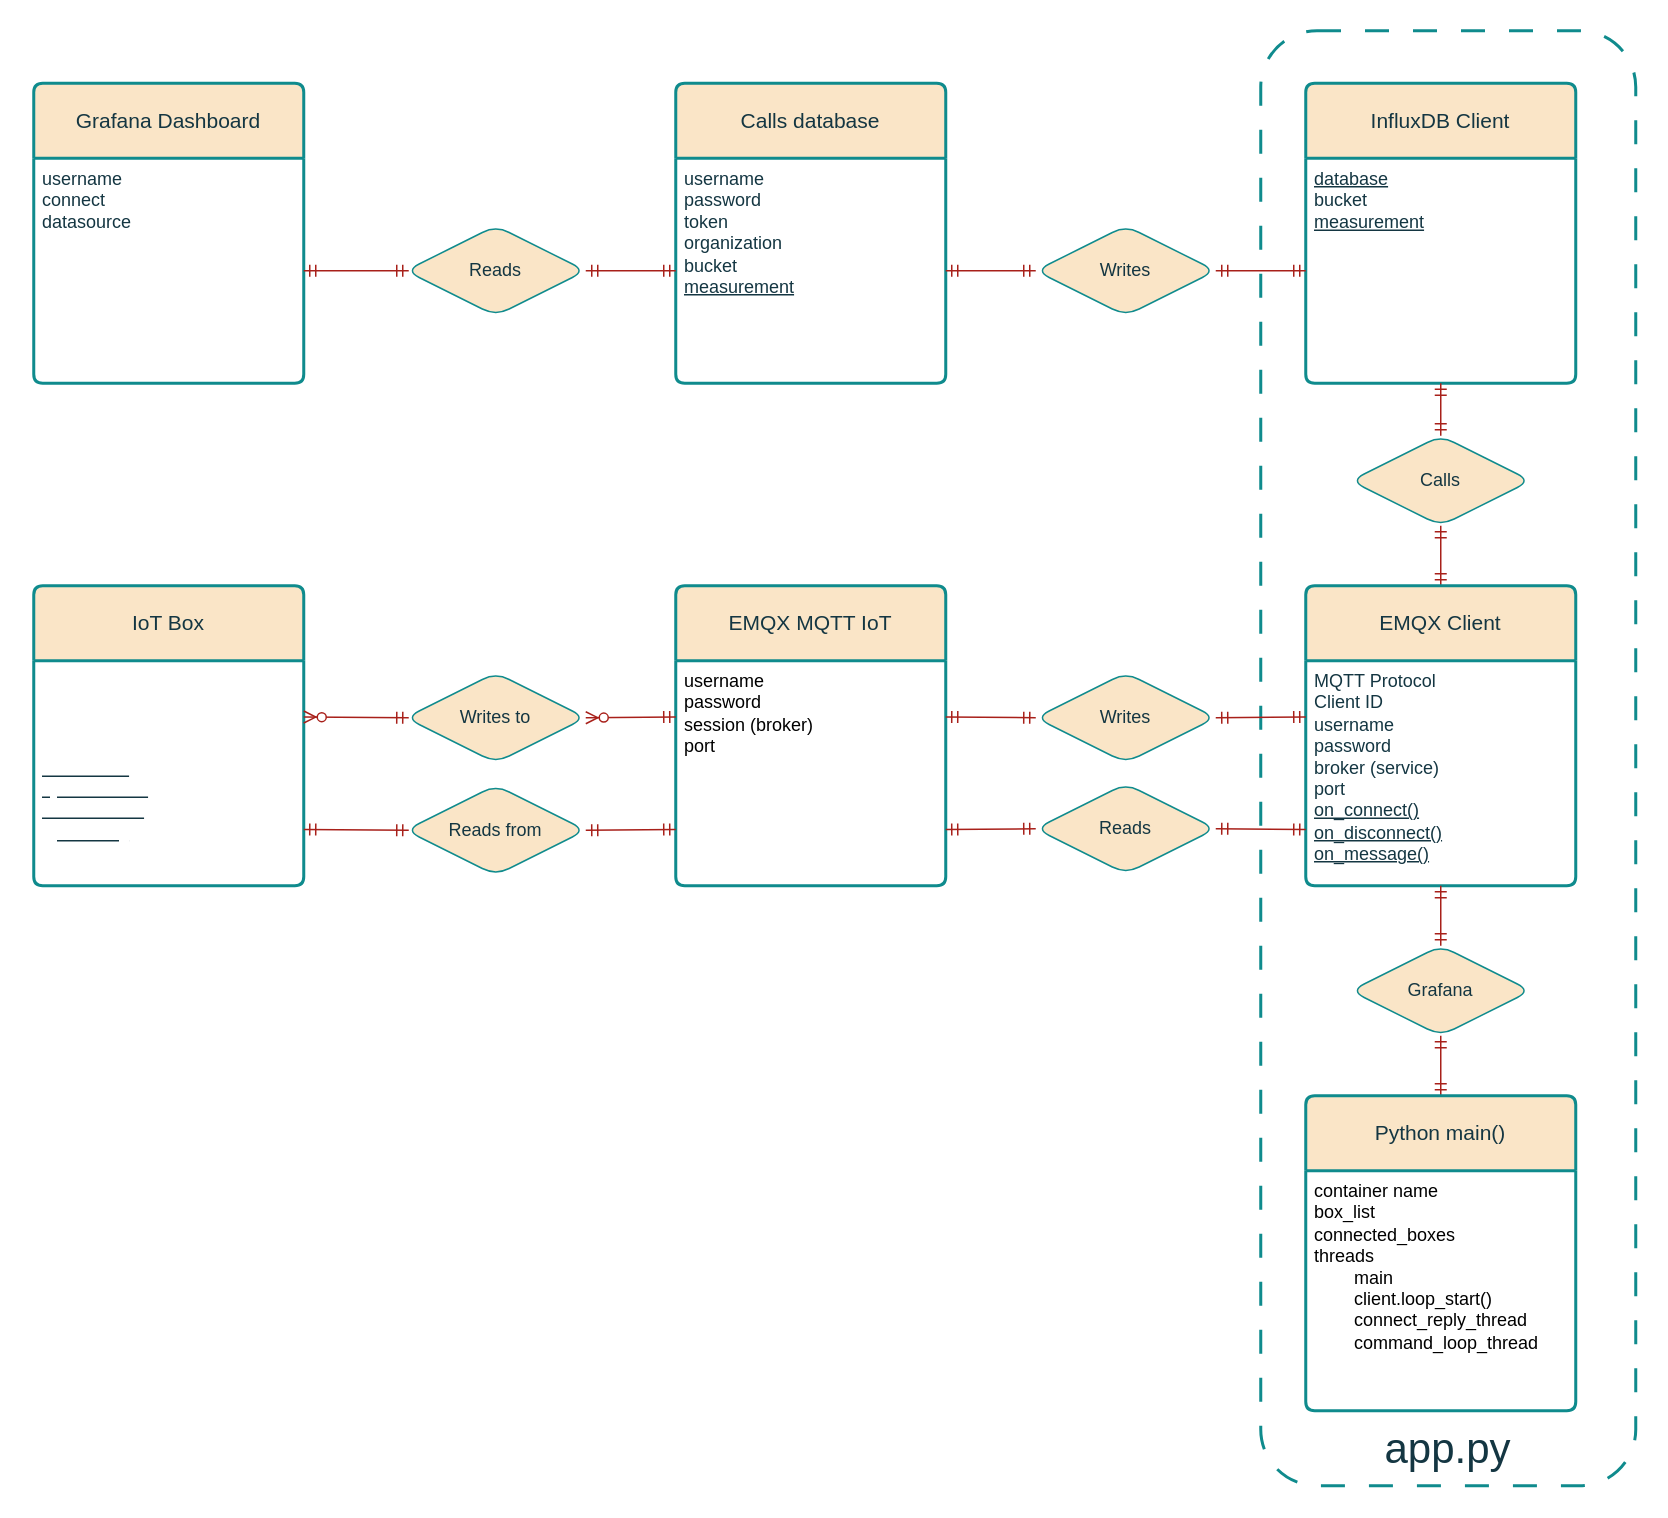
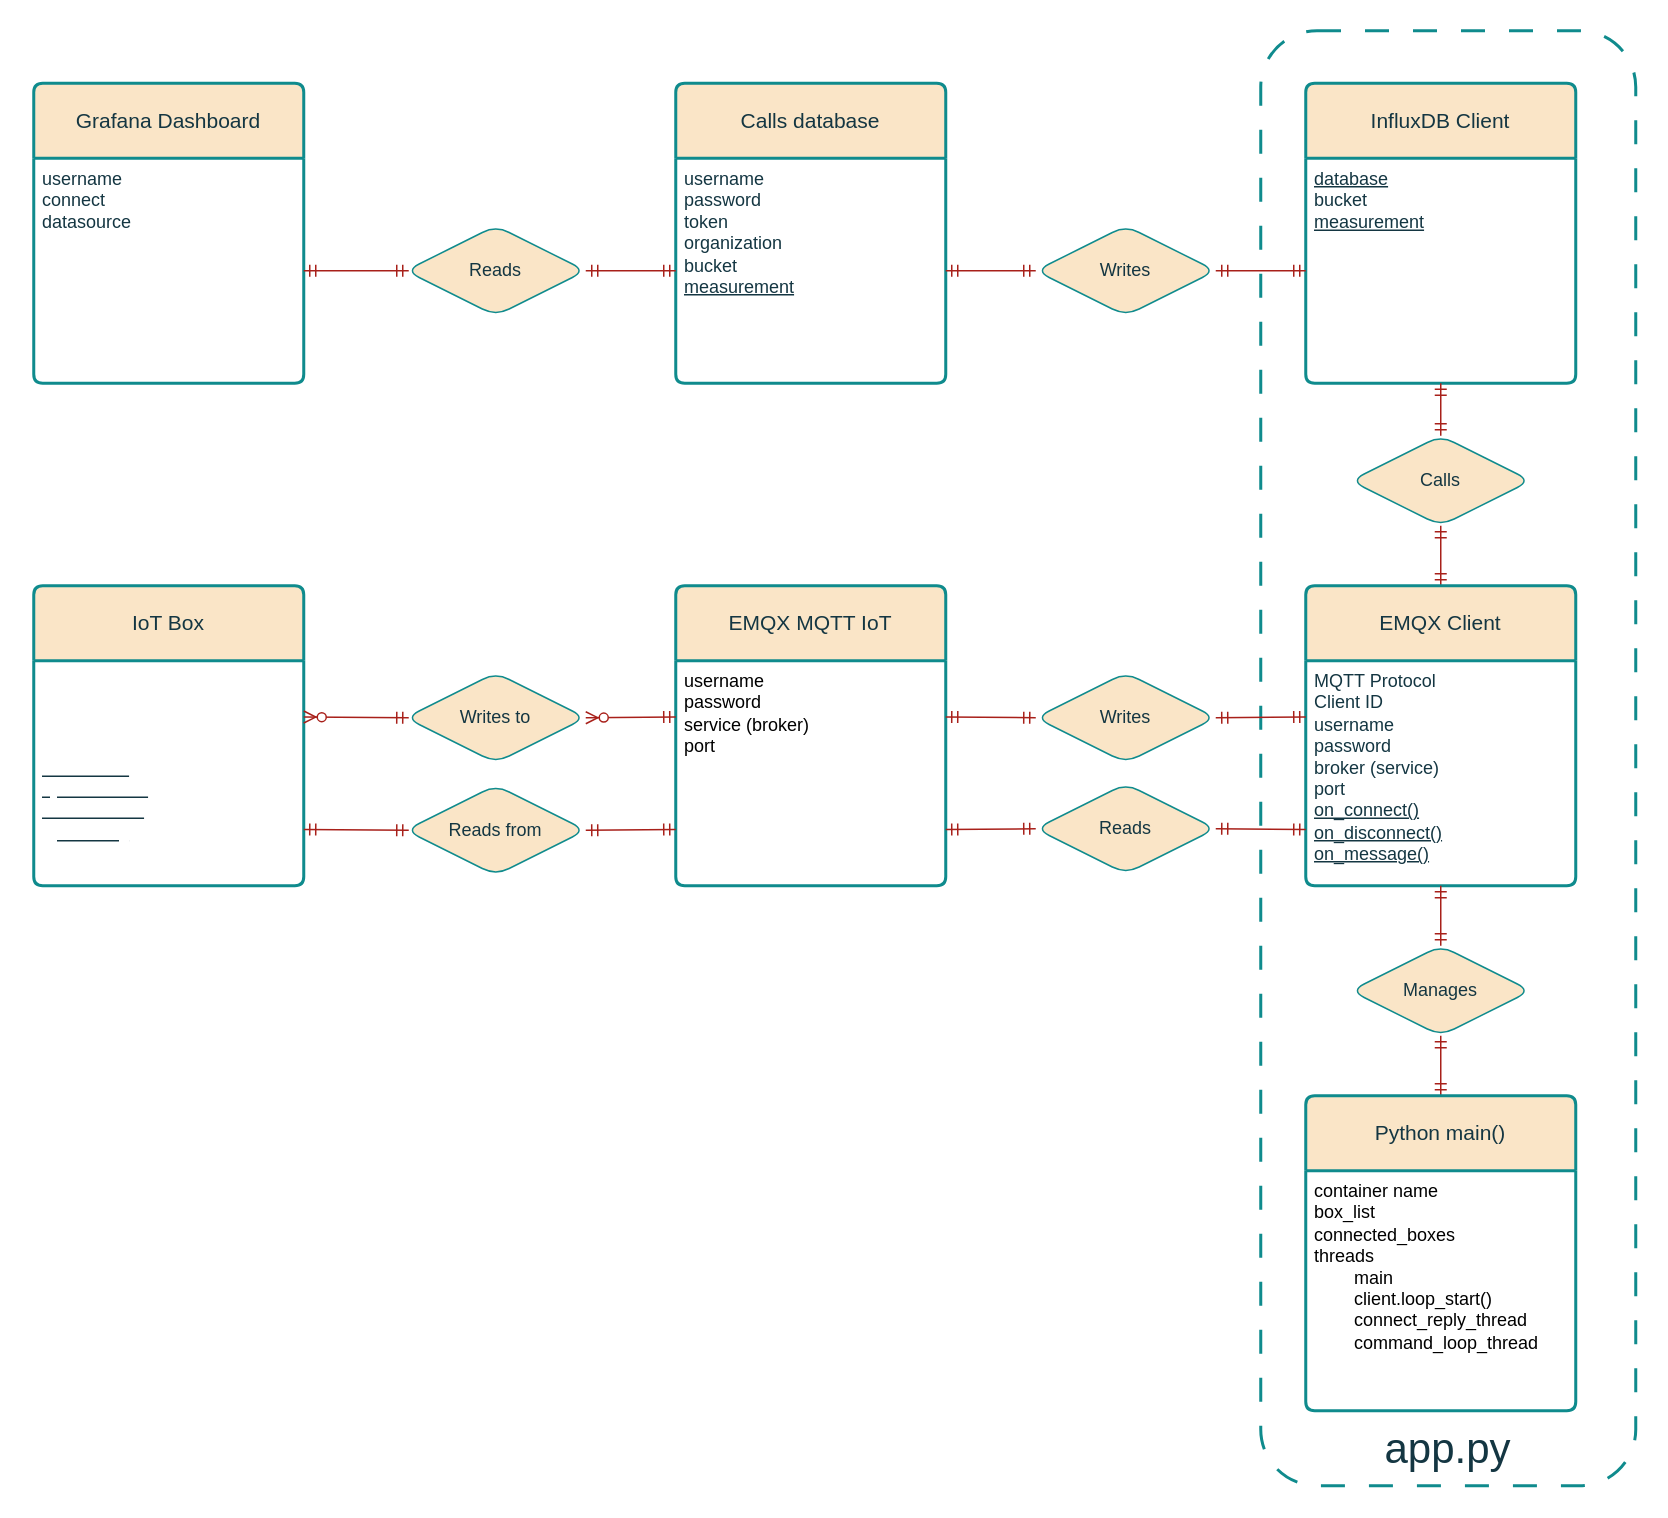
node "username password session (broker) port": label "username password session (broker) port" -> "username password service (broker) port"
node "Grafana": label "Grafana" -> "Manages"
